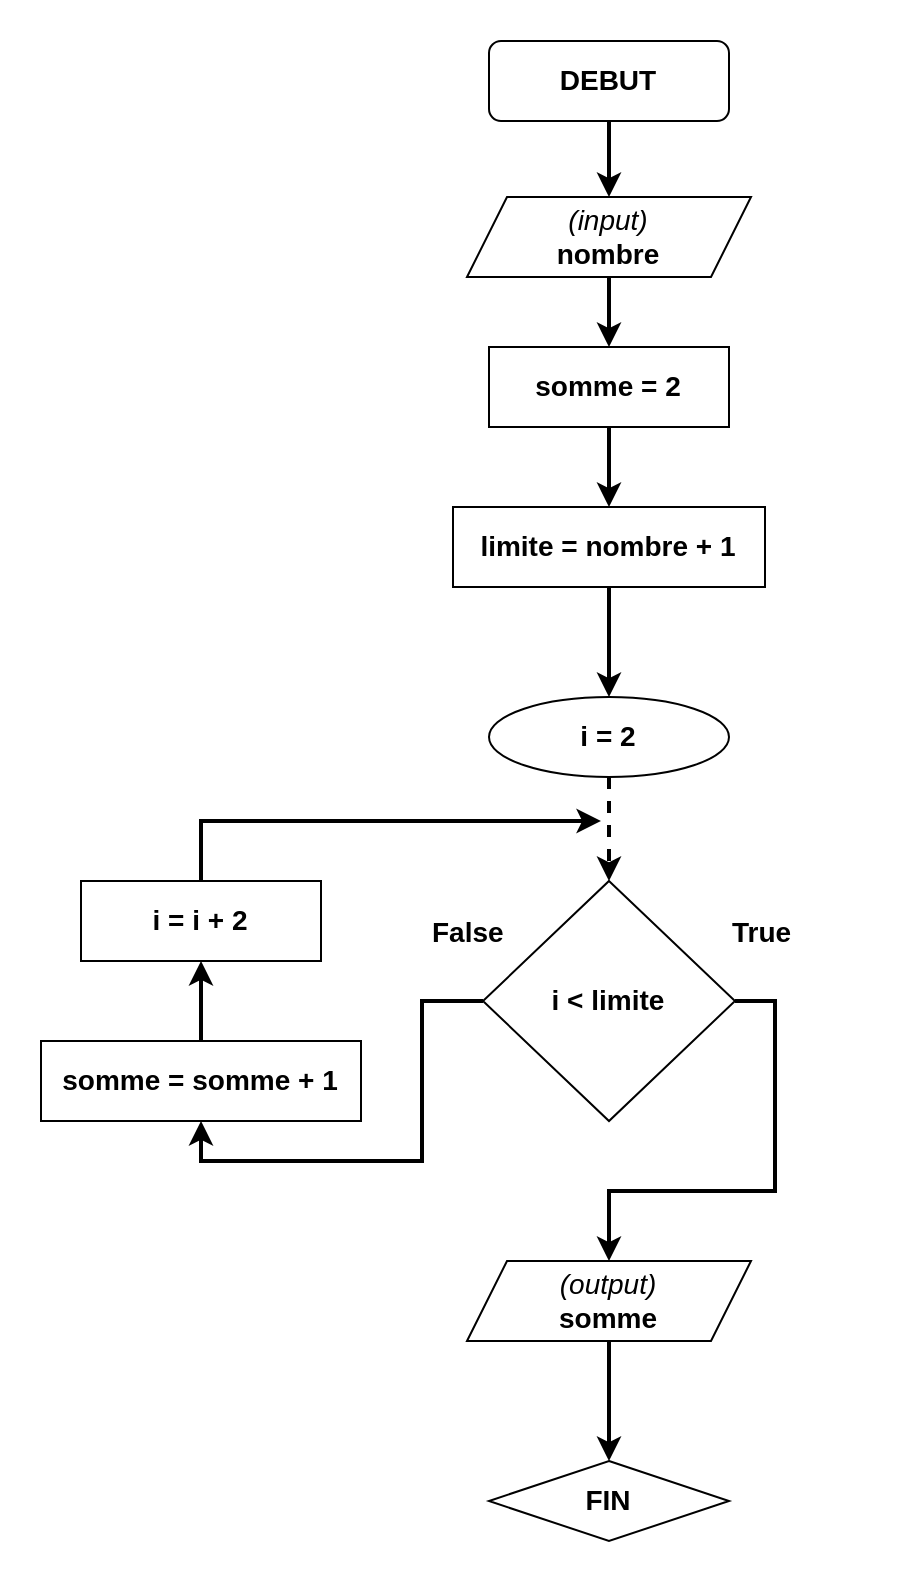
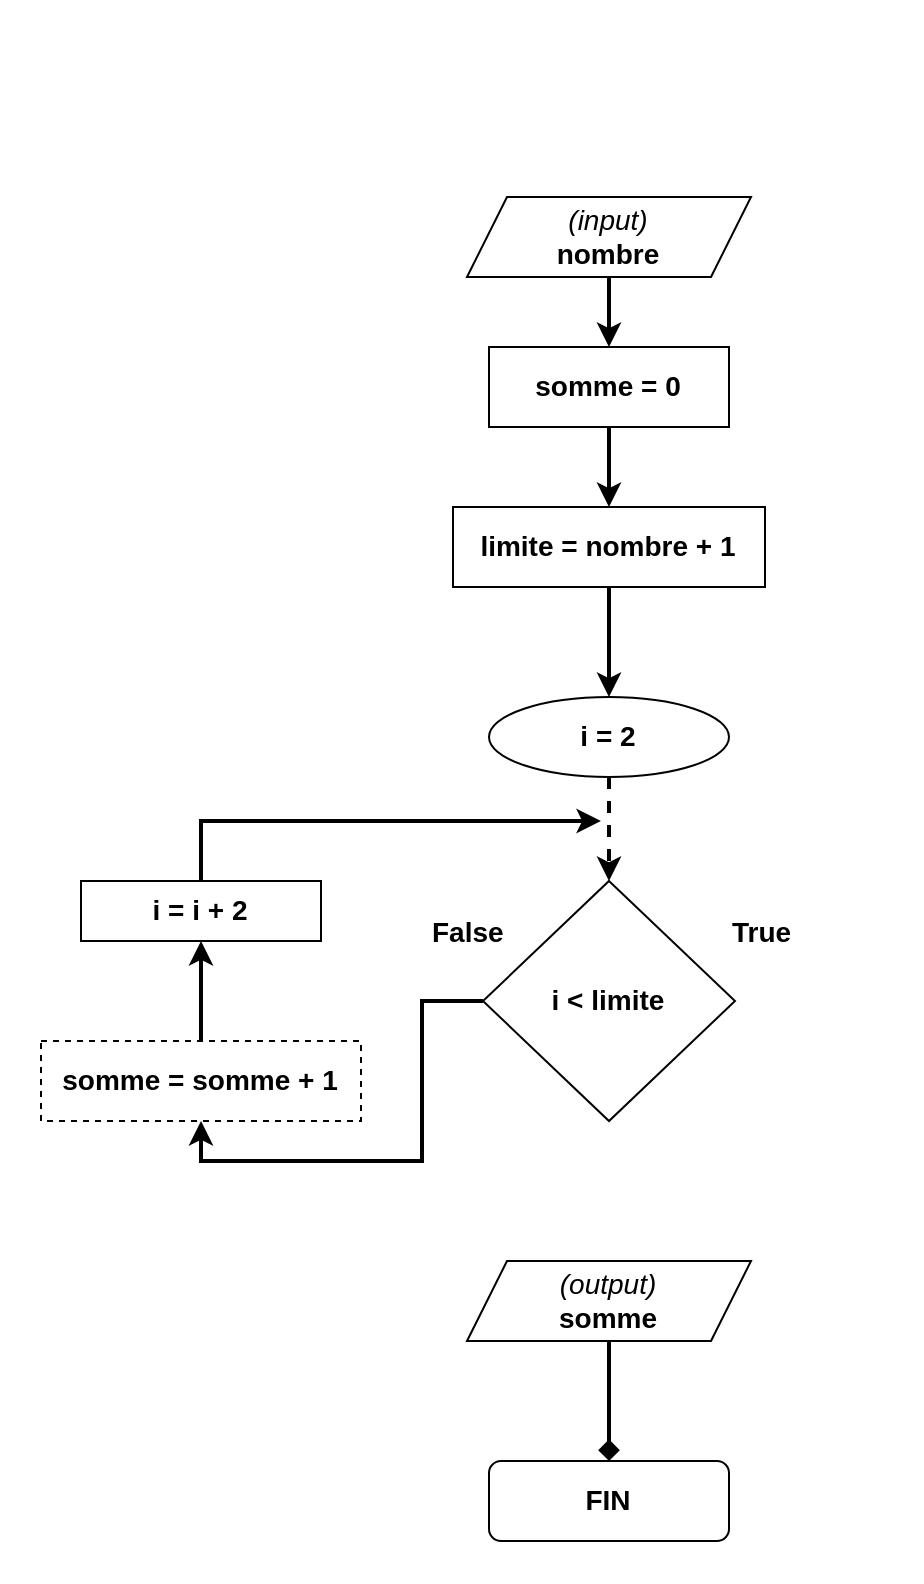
node "DEBUT": removed
edge "DEBUT" -> "(input) nombre": removed
node "somme = 2": label "somme = 2" -> "somme = 0"
node "i = i + 2": size 240x80 -> 240x60
node "somme = somme + 1": style solid -> dashed
edge "i < limite" -> "(output) somme": removed
edge "(output) somme" -> "FIN": arrowhead classic -> diamond
node "FIN": shape diamond -> rounded rectangle
